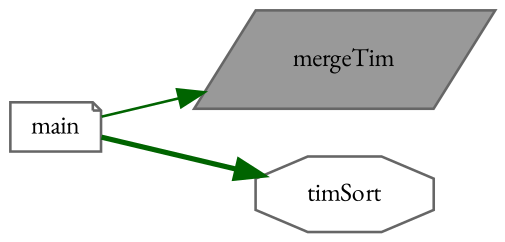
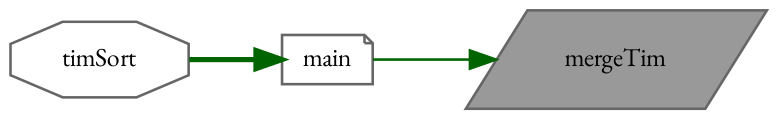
edge "main" -> "timSort": reversed
